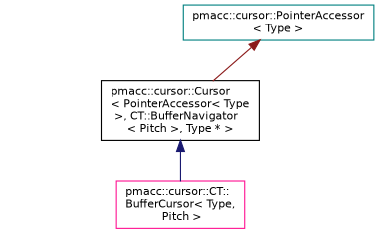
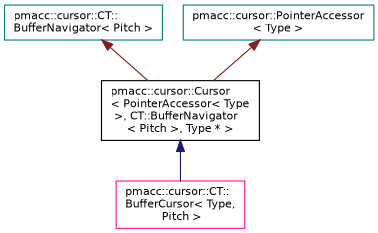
node "pmacc::cursor::CT:: BufferNavigator< Pitch >": added
